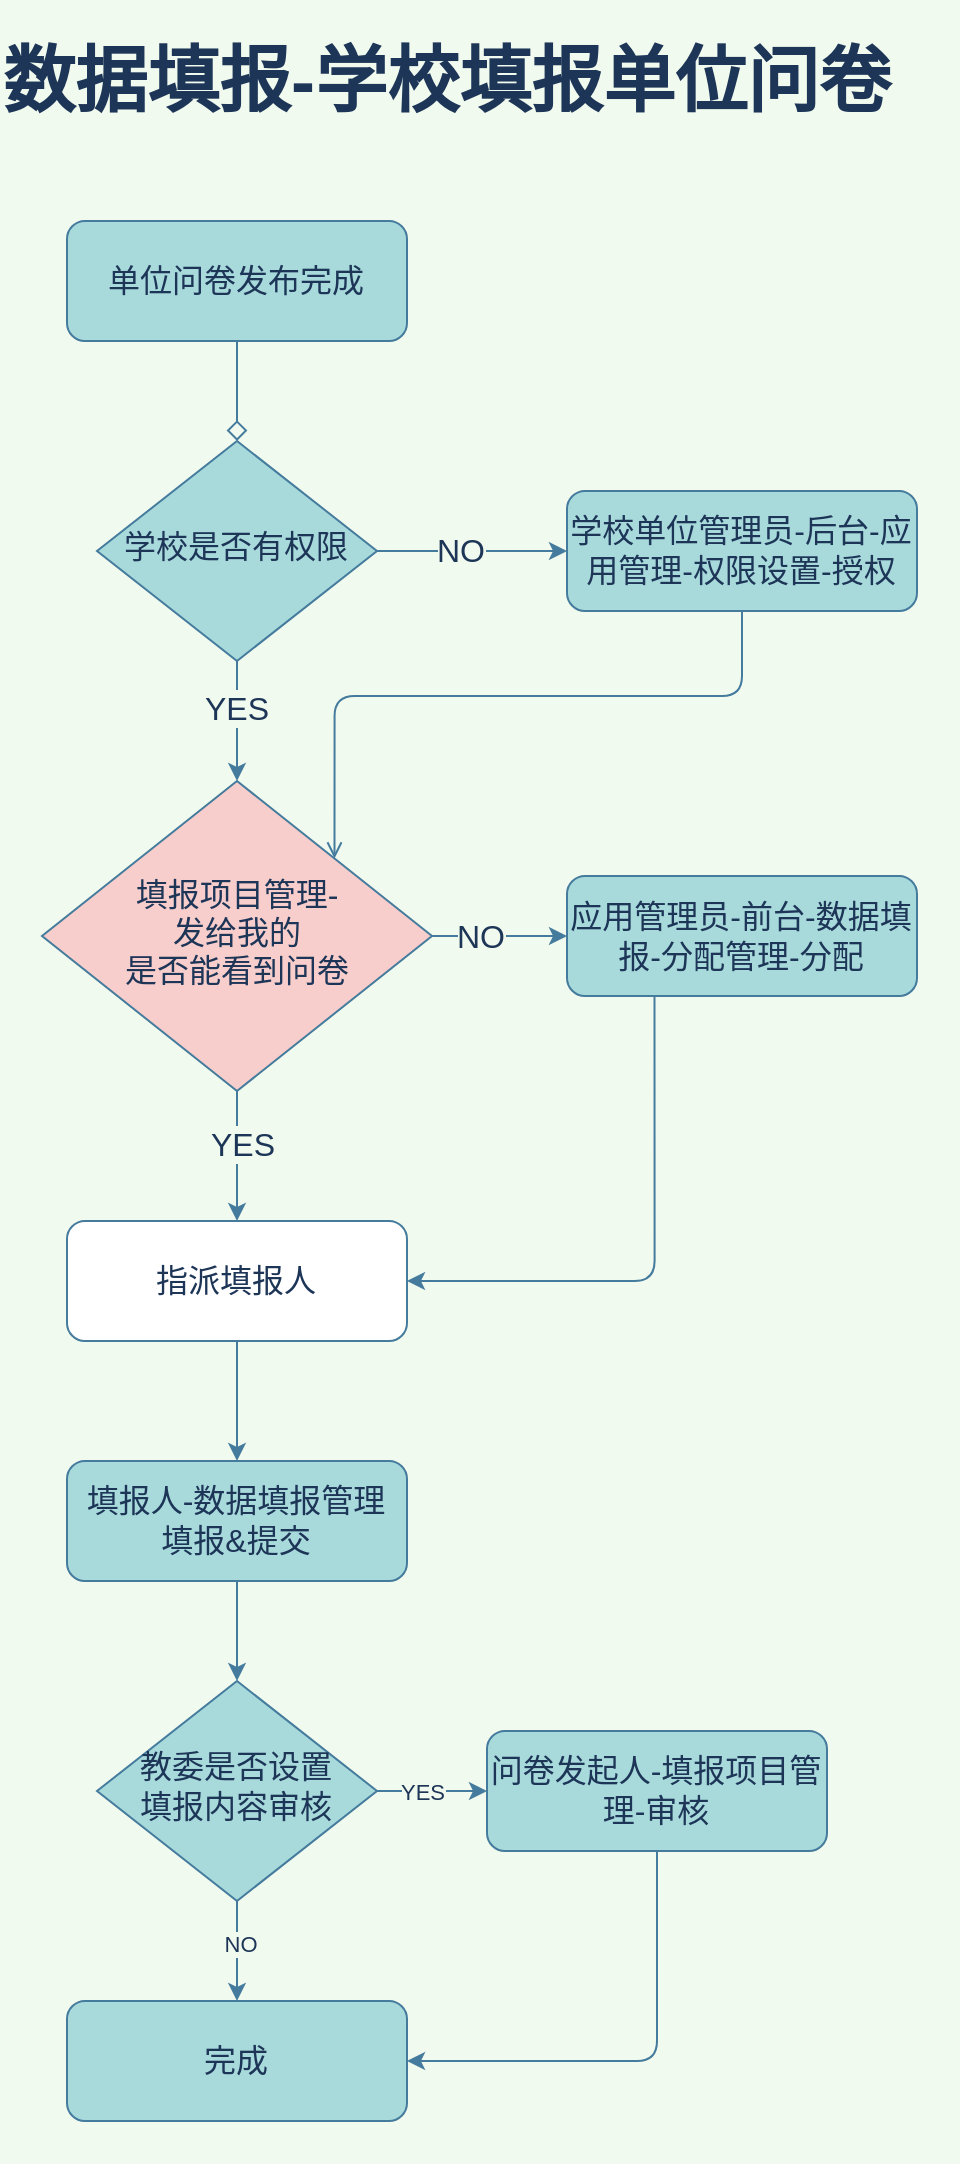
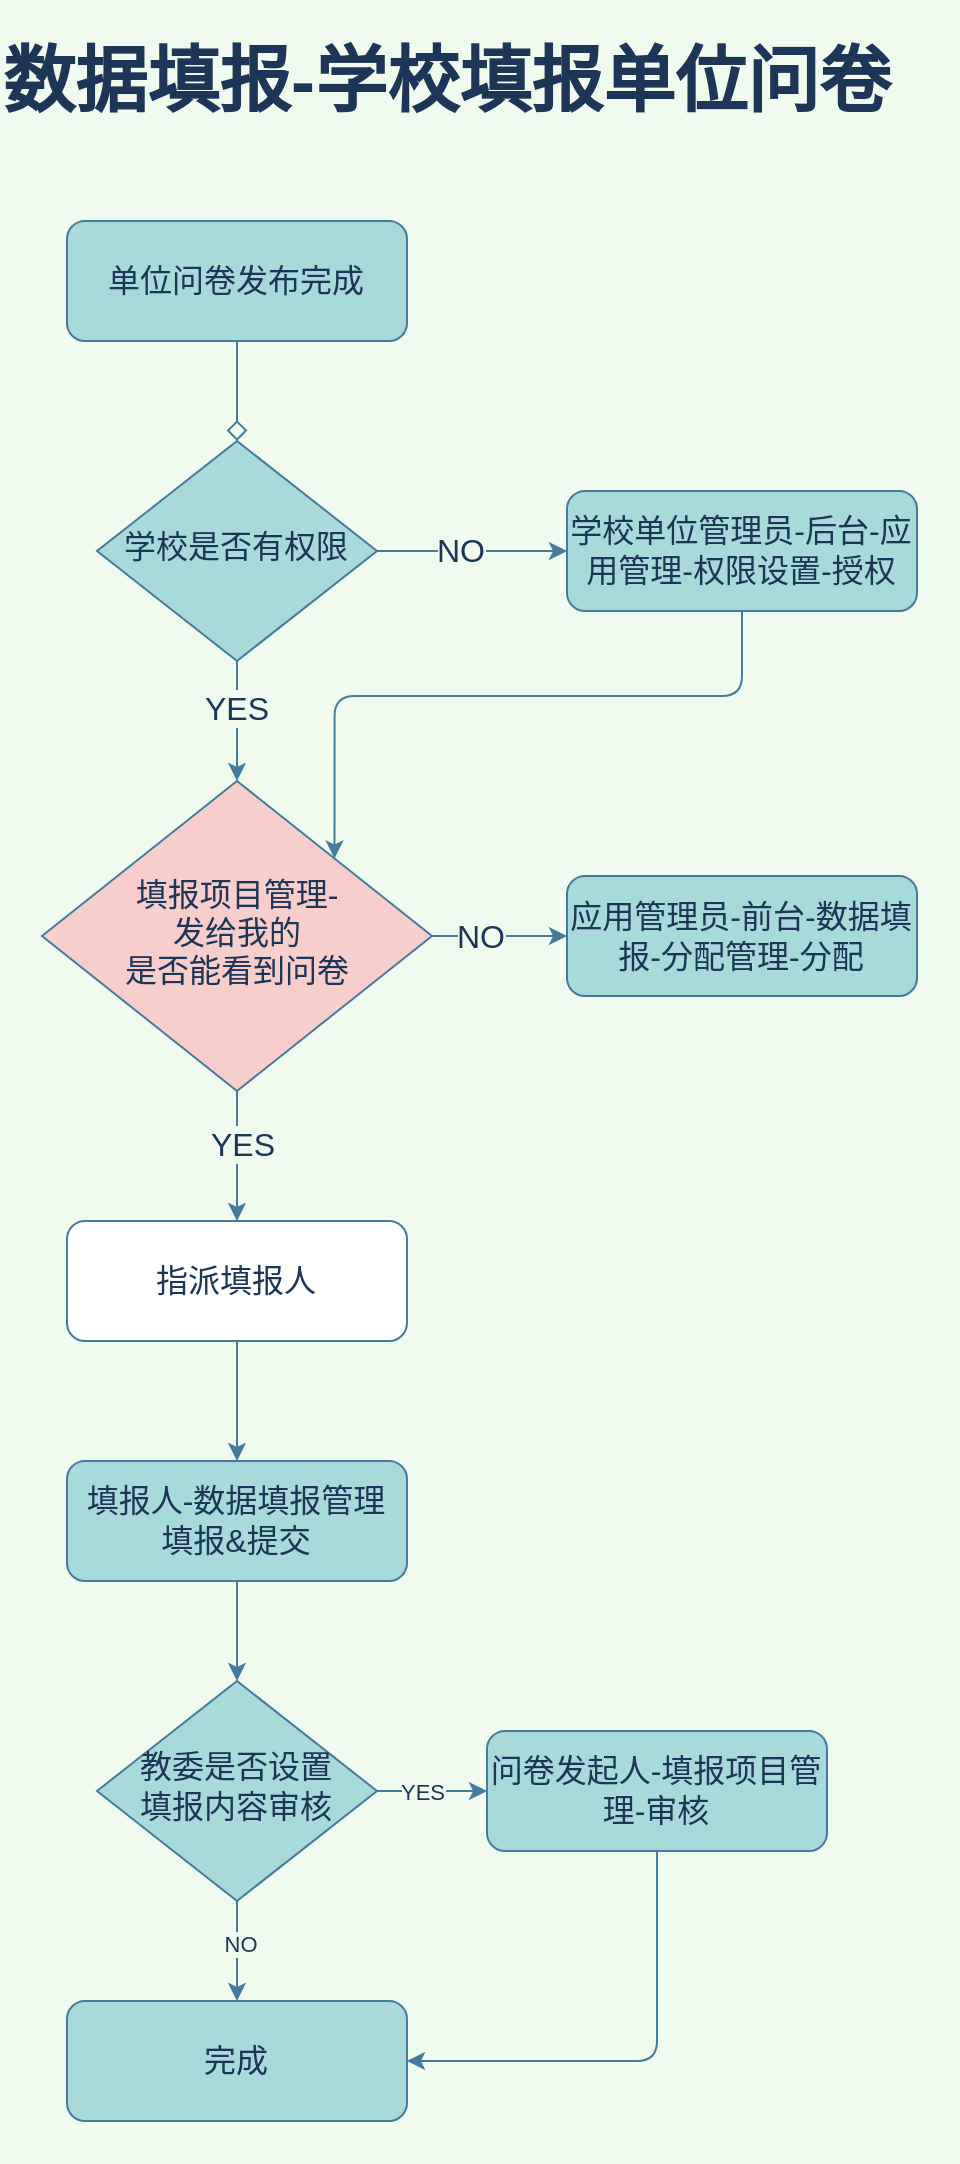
edge "学校单位管理员-后台-应用管理-权限设置-授权" -> "填报项目管理- 发给我的 是否能看到问卷": arrowhead open -> classic
edge "应用管理员-前台-数据填报-分配管理-分配" -> "指派填报人": removed
